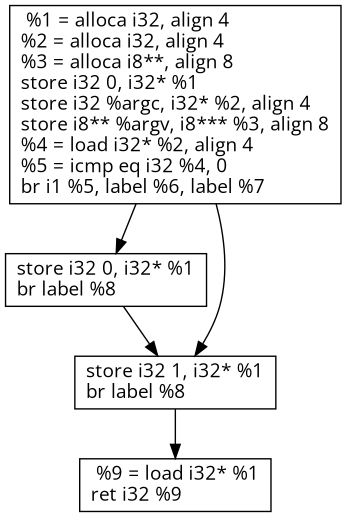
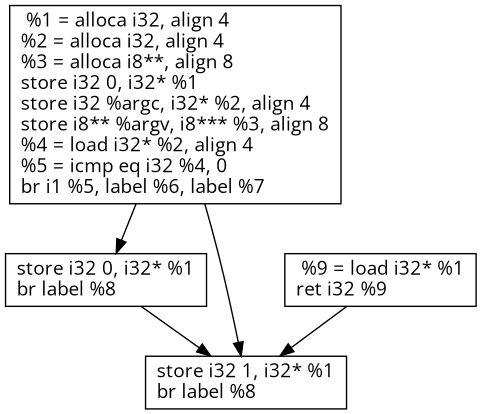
edge "store i32 1, i32* %1 br label %8" -> "%9 = load i32* %1 ret i32 %9": reversed
